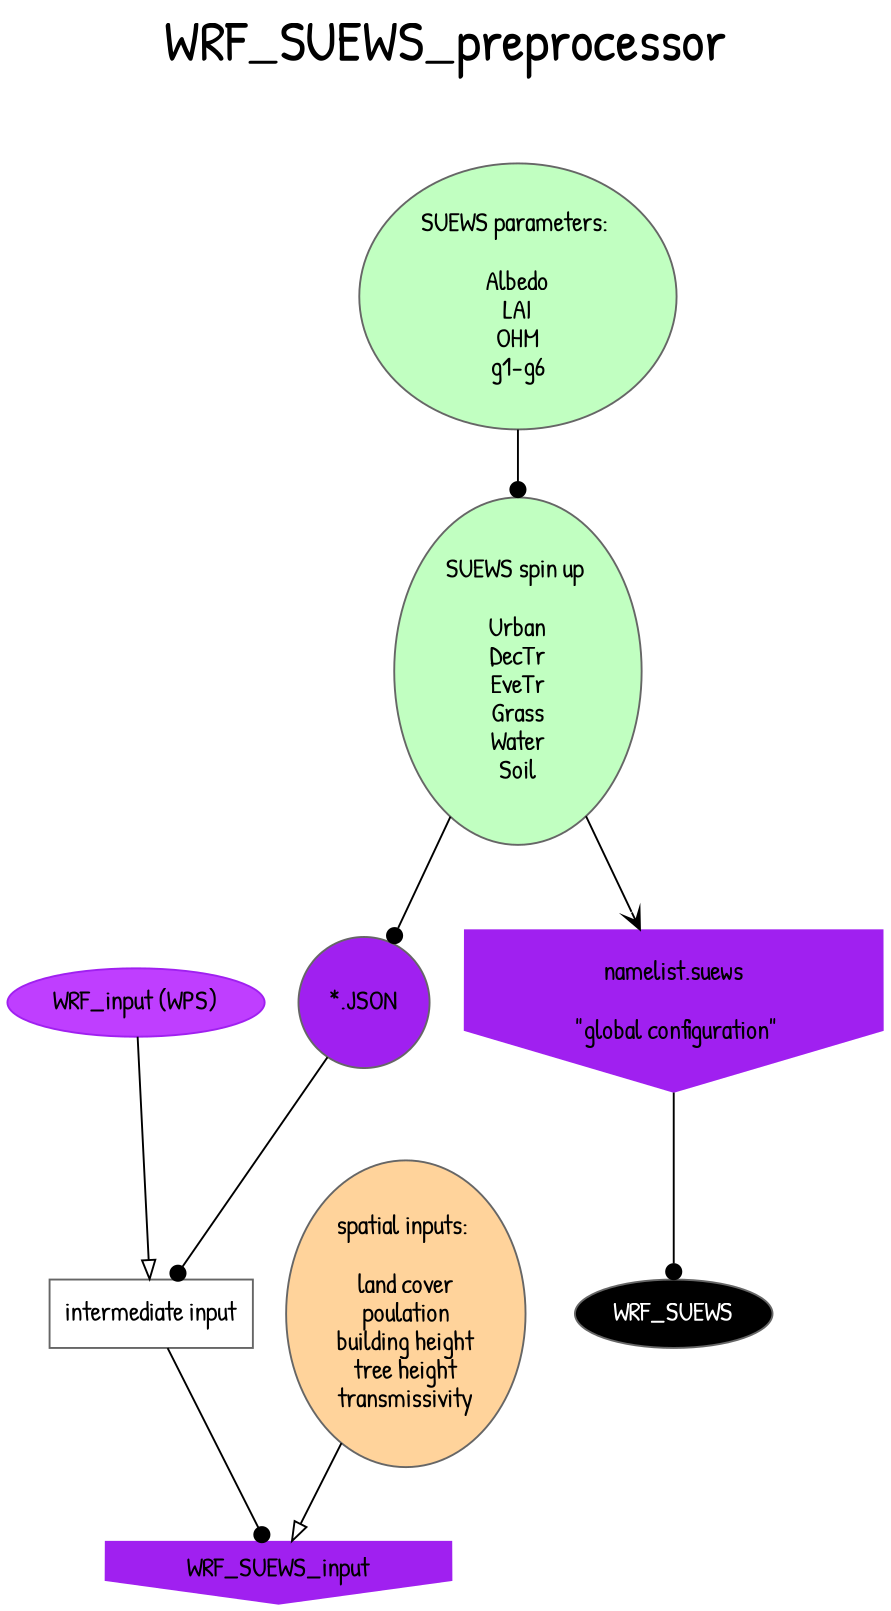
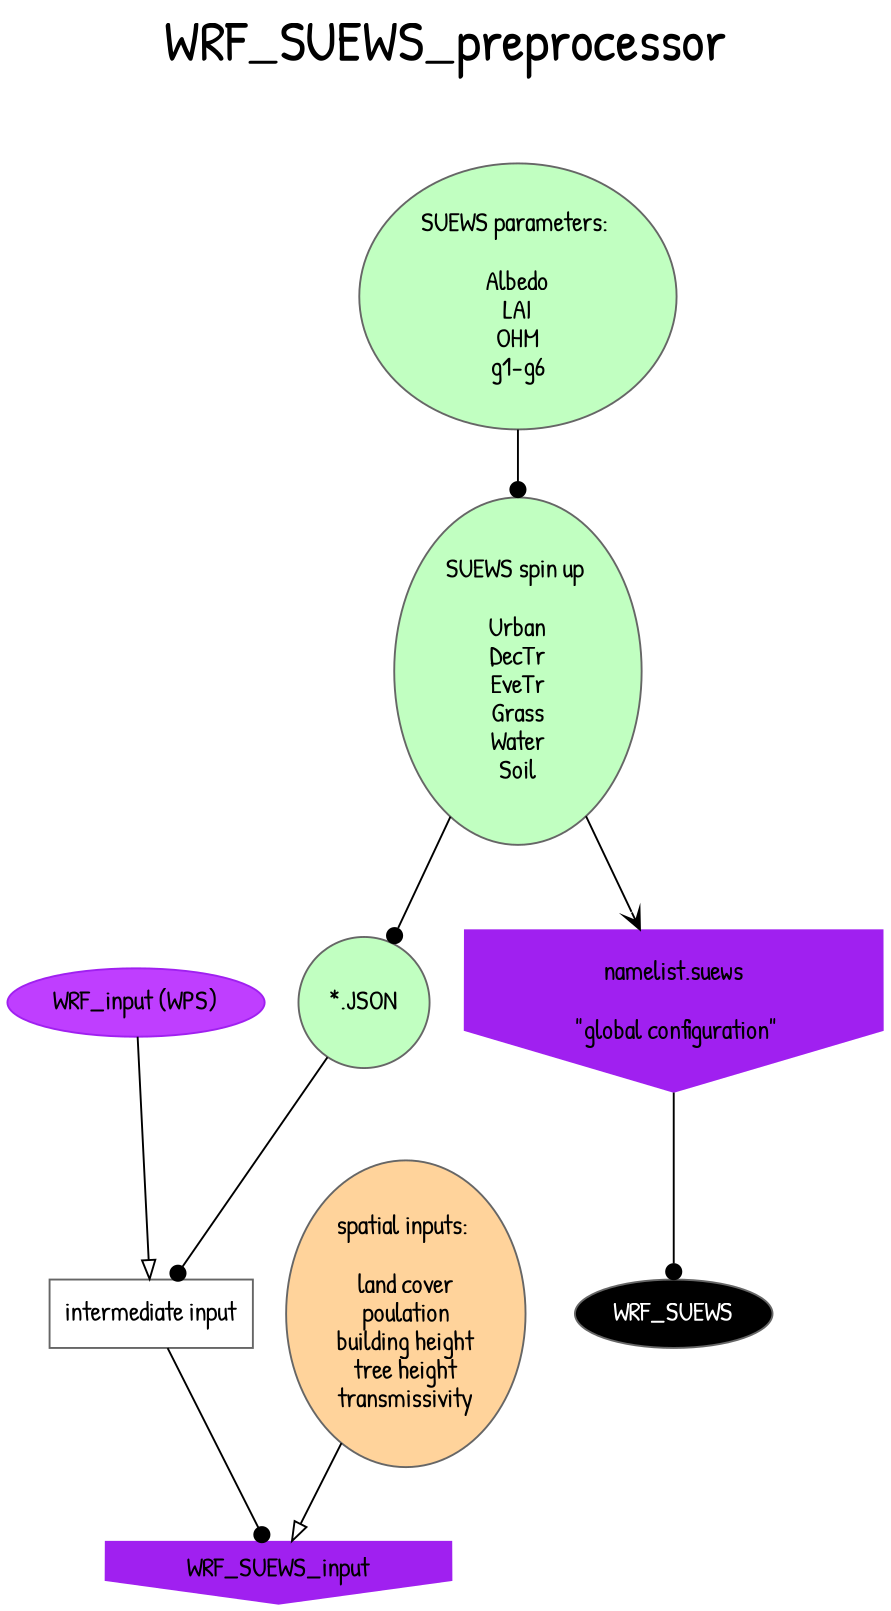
node "*.JSON": fillcolor purple -> darkseagreen1
